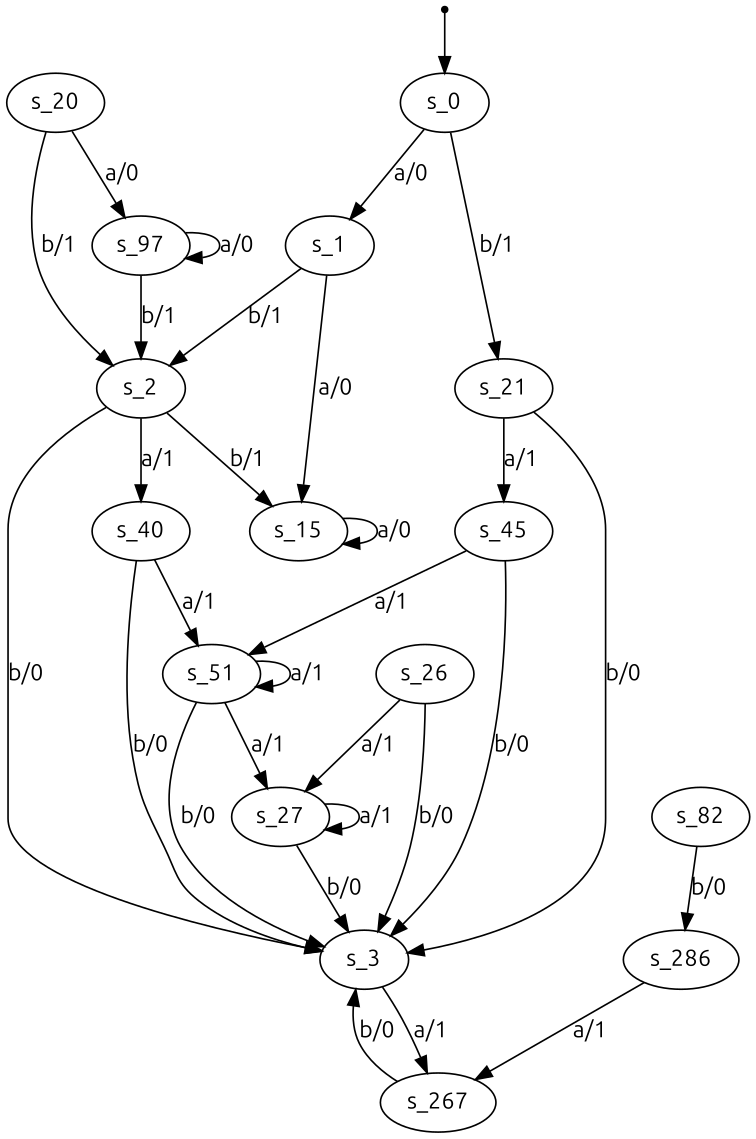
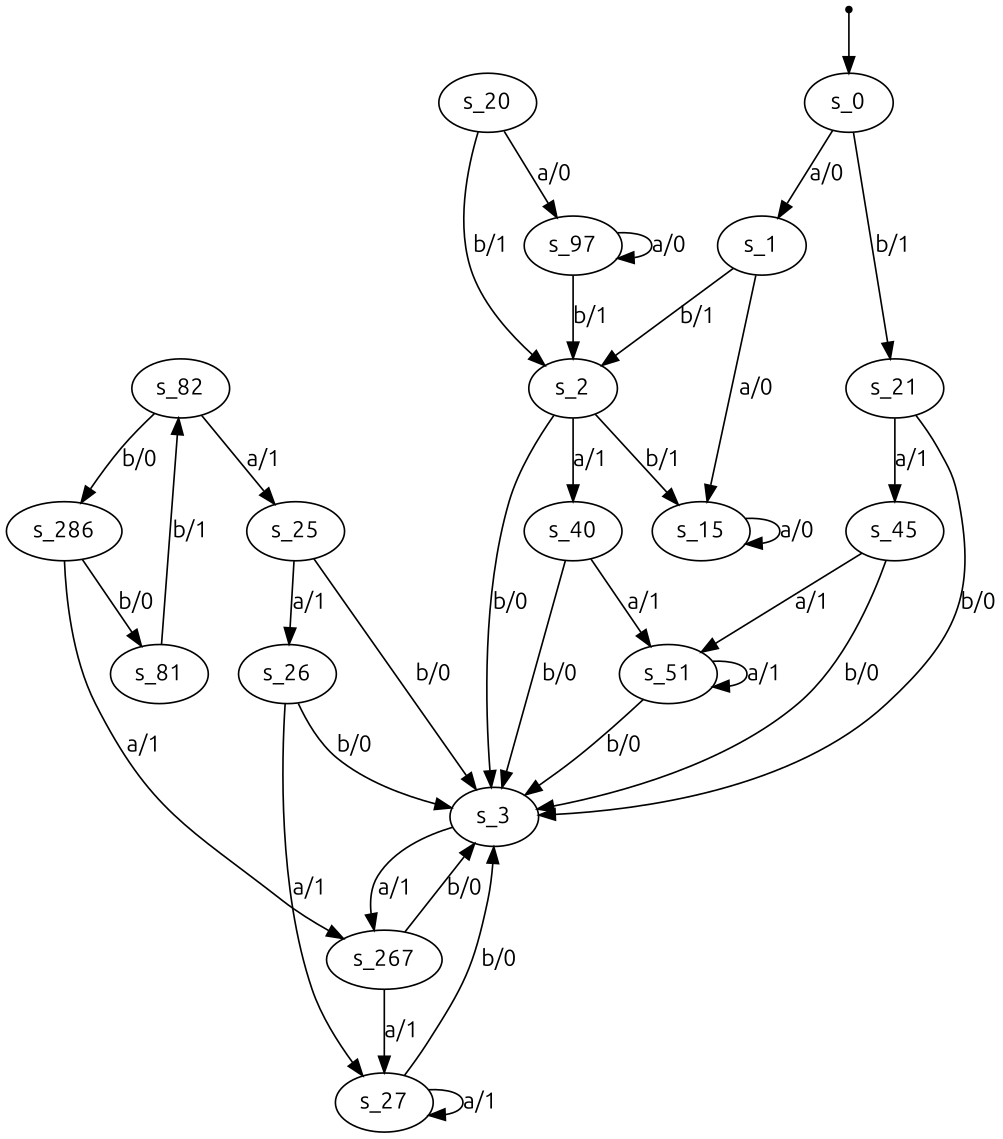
node "s_25": added
node "s_81": added
edge "s_51" -> "s_27": now "s_267" -> "s_27"
